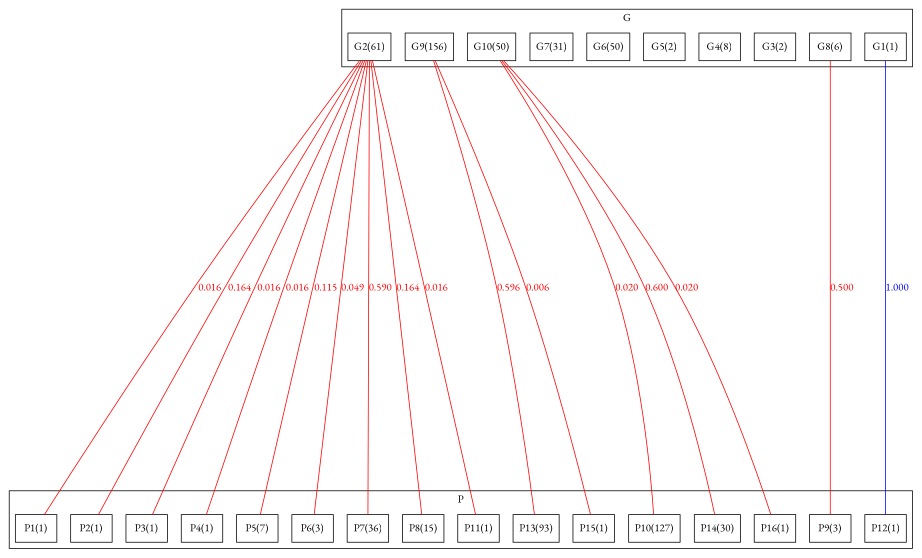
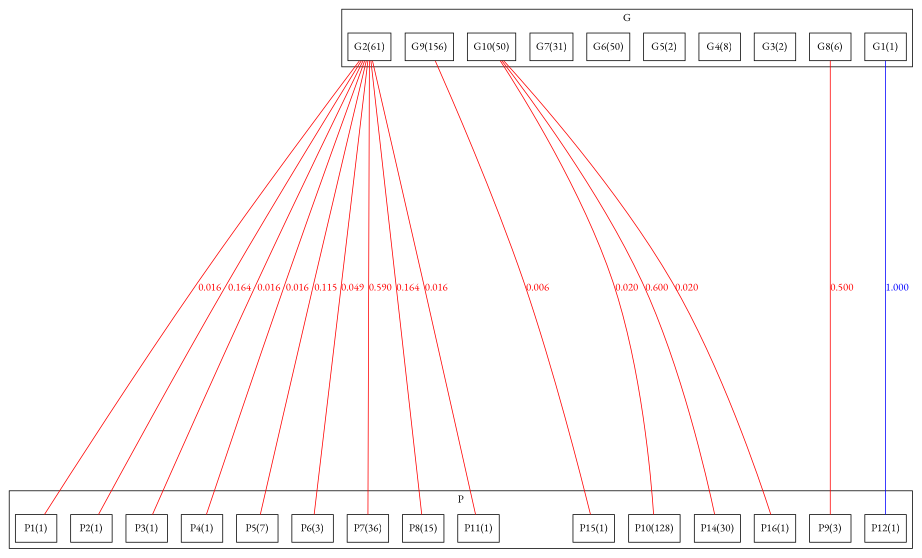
node "P13(93)": removed
node "P10(127)": label "P10(127)" -> "P10(128)"
